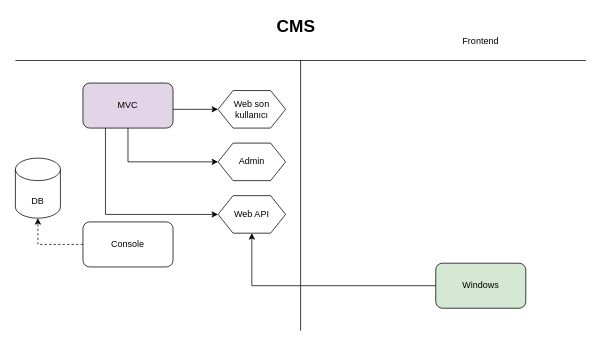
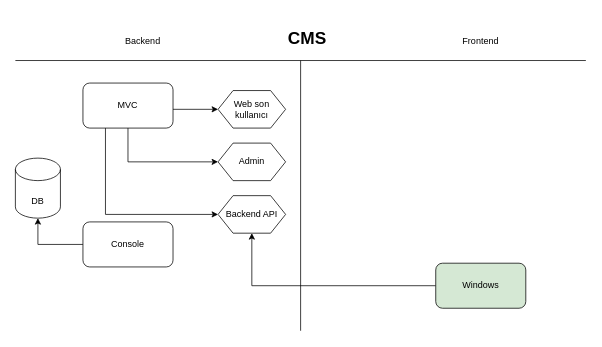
node "CMS": moved (296, 27) -> (307, 38)
node "Backend": added
node "MVC": fillcolor #e1d5e7 -> #ffffff
node "Web API": label "Web API" -> "Backend API"
edge "Console" -> "DB": style dashed -> solid
